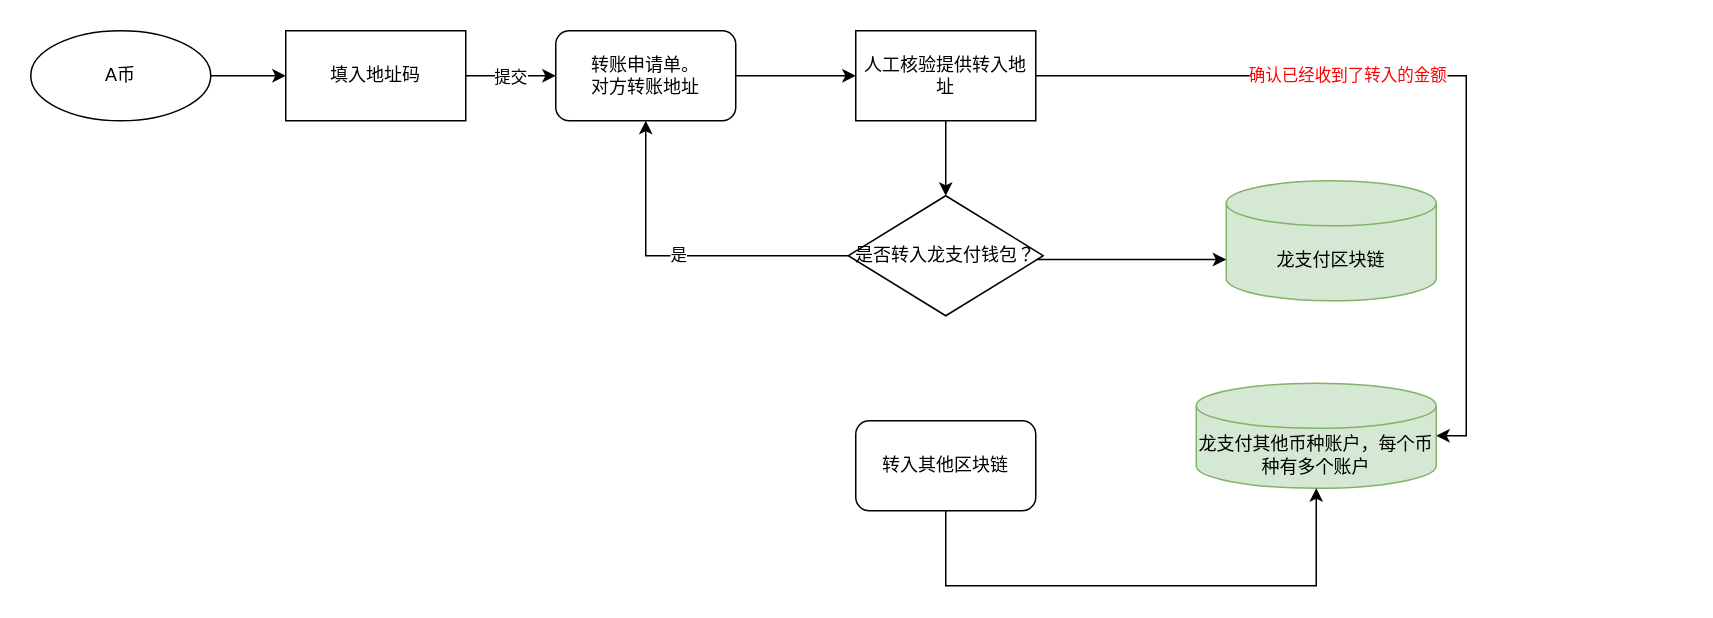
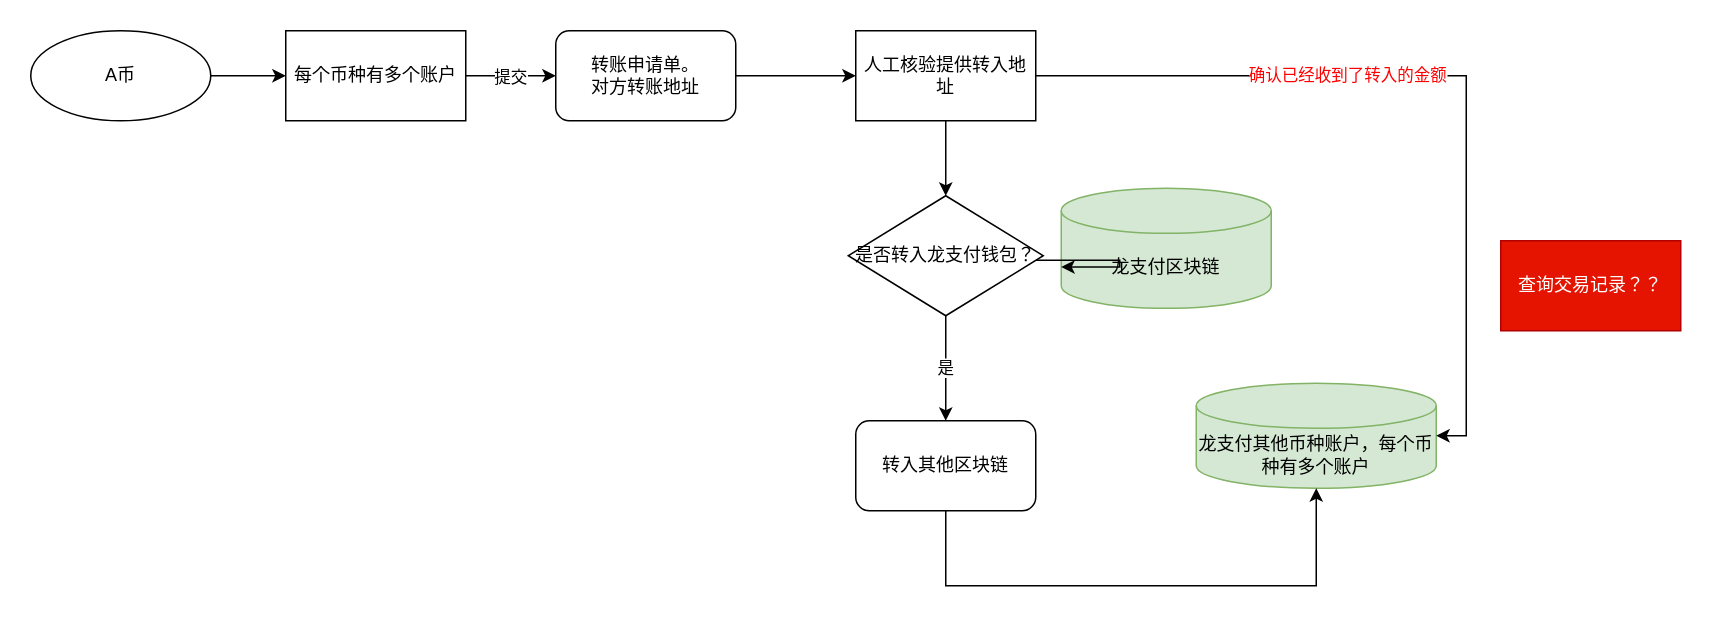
node "填入地址码": label "填入地址码" -> "每个币种有多个账户"
node "龙支付区块链": moved (1331, 241) -> (1166, 248)
edge "是否转入龙支付钱包？" -> "转账申请单。 对方转账地址": now "是否转入龙支付钱包？" -> "转入其他区块链"
node "查询交易记录？？": added
